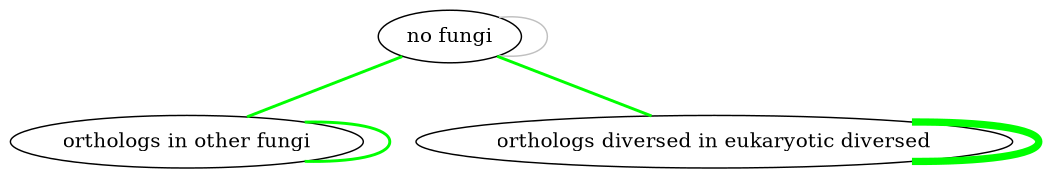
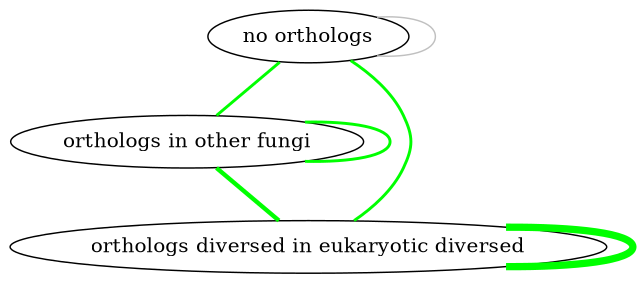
node "no fungi": label "no fungi" -> "no orthologs"
edge "orthologs in other fungi" -- "orthologs diversed in eukaryotic diversed": added
